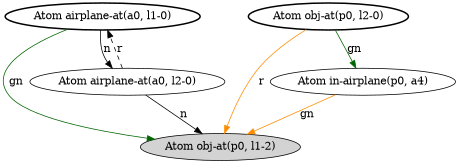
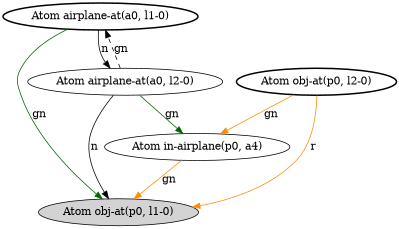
edge "Atom obj-at(p0, l2-0)" -> "Atom in-airplane(p0, a4)": color darkgreen -> darkorange
edge "Atom airplane-at(a0, l2-0)" -> "Atom airplane-at(a0, l1-0)": label "r" -> "gn"
edge "Atom airplane-at(a0, l2-0)" -> "Atom in-airplane(p0, a4)": added, label "gn"
node "Atom obj-at(p0, l1-2)": label "Atom obj-at(p0, l1-2)" -> "Atom obj-at(p0, l1-0)"
